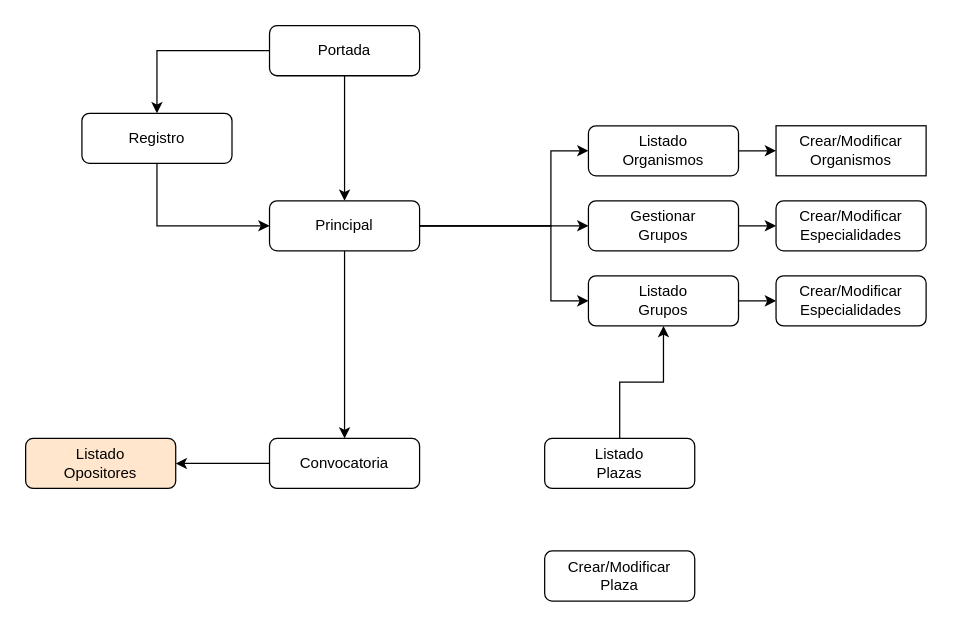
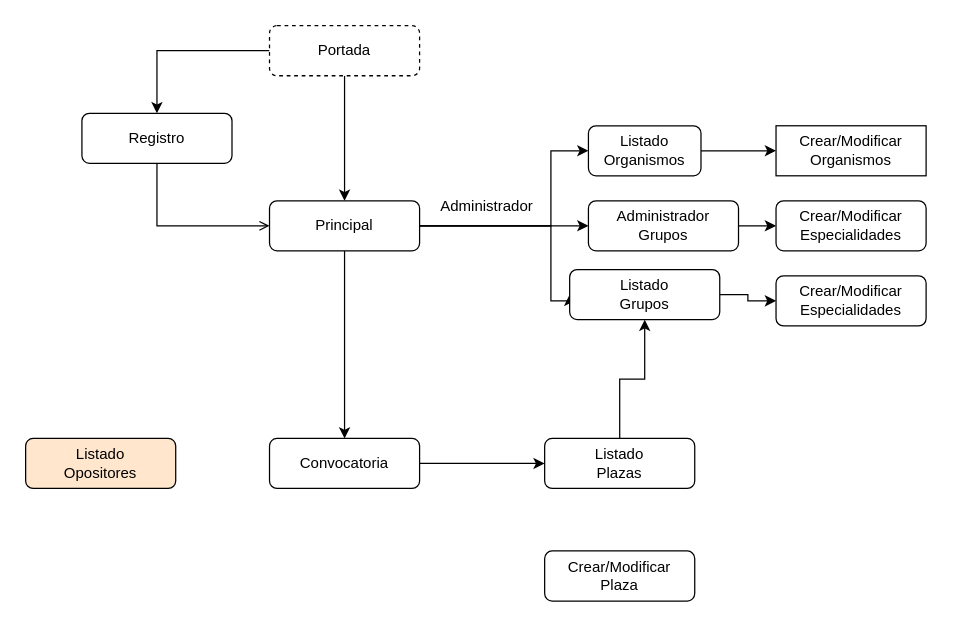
node "Portada": style solid -> dashed
node "Listado Organismos": size 150x50 -> 113x50
node "Administrador": added
edge "Registro" -> "Principal": arrowhead classic -> open
node "Gestionar Grupos": label "Gestionar Grupos" -> "Administrador Grupos"
node "Listado Grupos": moved (663, 301) -> (644, 294)
edge "Convocatoria" -> "Listado Opositores": removed
edge "Convocatoria" -> "Listado Plazas": added
